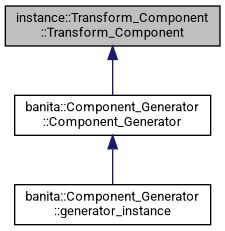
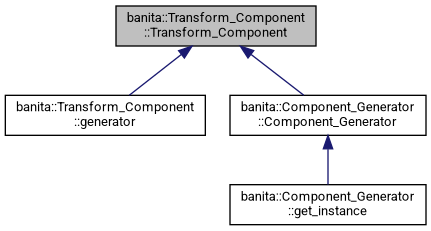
node "instance::Transform_Component ::Transform_Component": label "instance::Transform_Component ::Transform_Component" -> "banita::Transform_Component ::Transform_Component"
node "banita::Transform_Component ::generator": added
node "banita::Component_Generator ::generator_instance": label "banita::Component_Generator ::generator_instance" -> "banita::Component_Generator ::get_instance"
